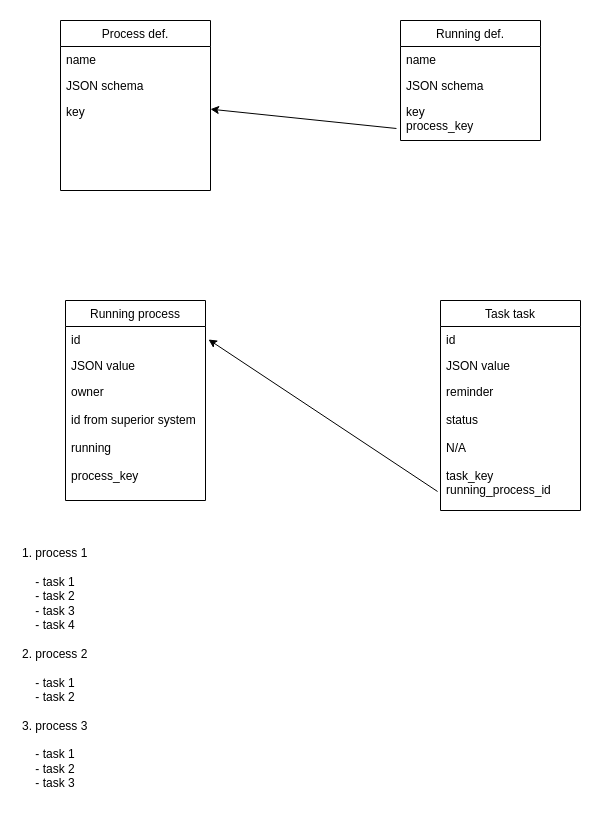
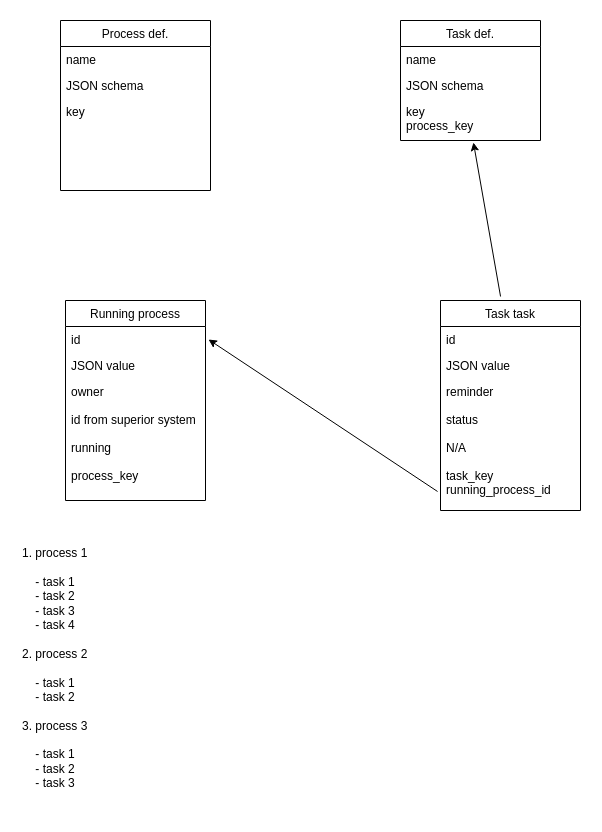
node "Running def.": label "Running def." -> "Task def."
edge "key process_key" -> "key": removed
edge "Task task" -> "key process_key": added
